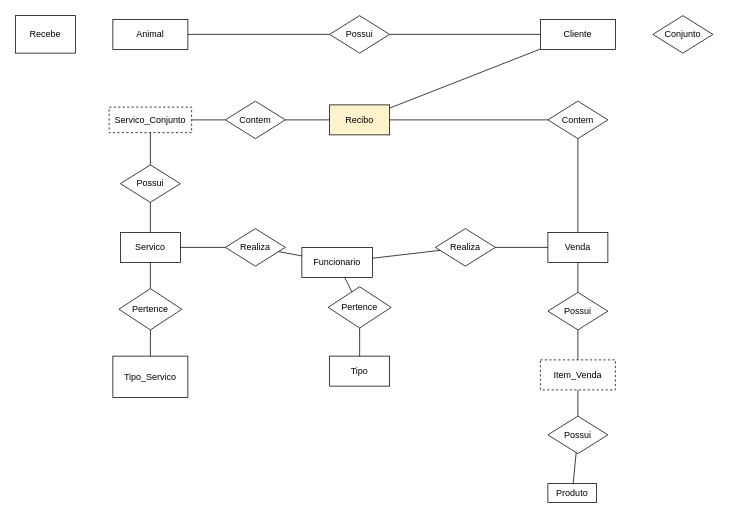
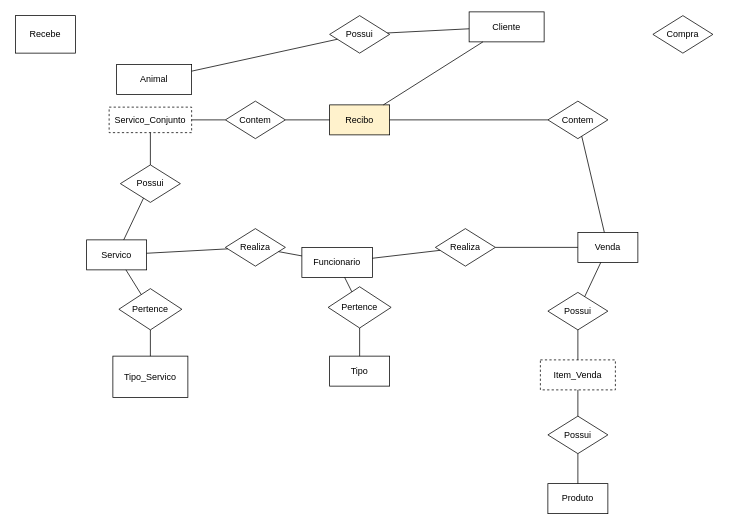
node "Animal": moved (150, 34) -> (154, 79)
node "Cliente": moved (578, 34) -> (507, 27)
node "Conjunto": label "Conjunto" -> "Compra"
node "Servico": moved (150, 247) -> (117, 255)
node "Venda": moved (578, 247) -> (608, 247)
node "Produto": size 49x19 -> 60x30
